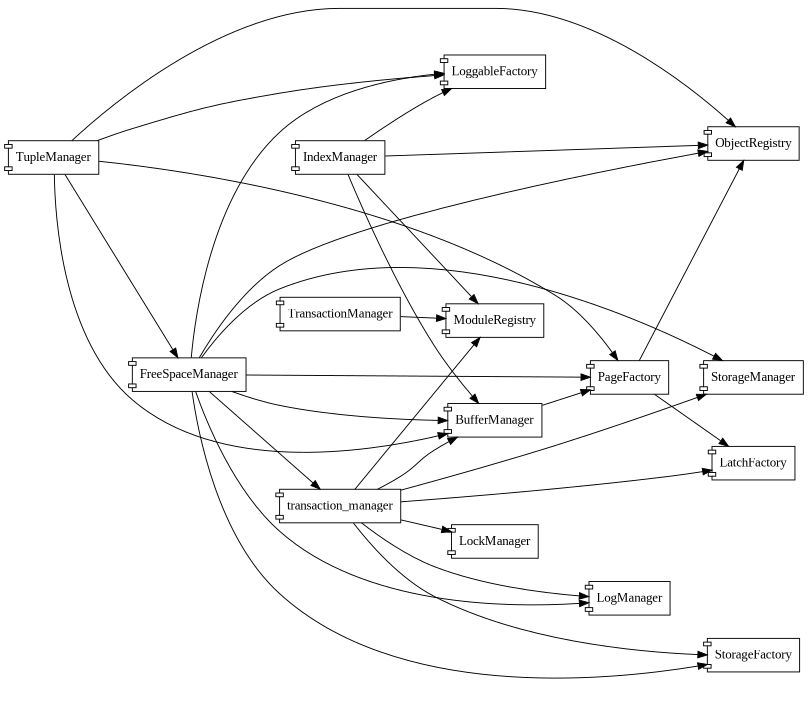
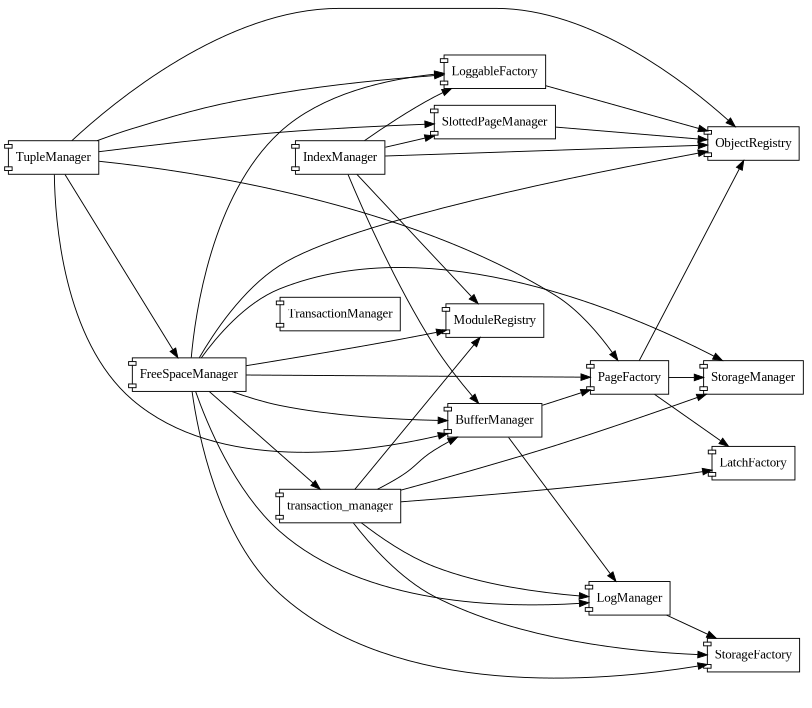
edge "LoggableFactory" -> "ObjectRegistry": added
node "SlottedPageManager": added
edge "TransactionManager" -> "ModuleRegistry": now "FreeSpaceManager" -> "ModuleRegistry"
edge "PageFactory" -> "StorageManager": added
edge "BufferManager" -> "LogManager": added
node "LockManager": removed
edge "LogManager" -> "StorageFactory": added
